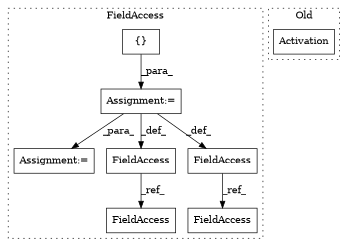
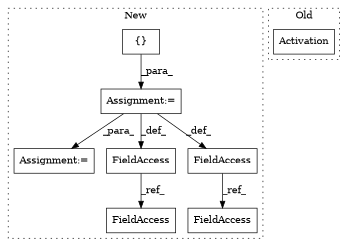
cluster "FieldAccess": label "FieldAccess" -> "New"
